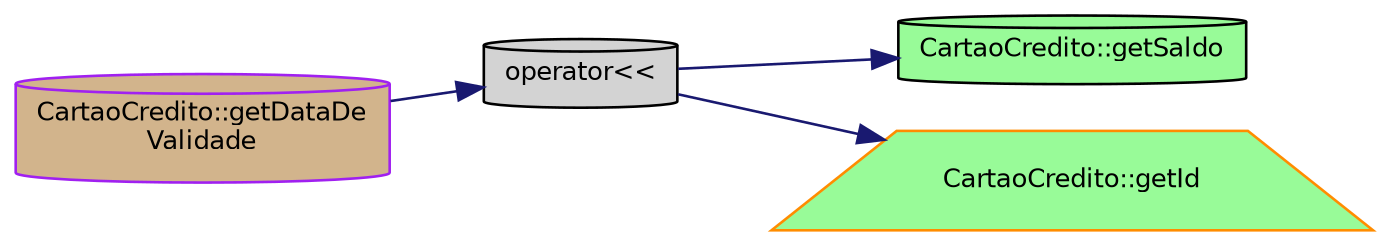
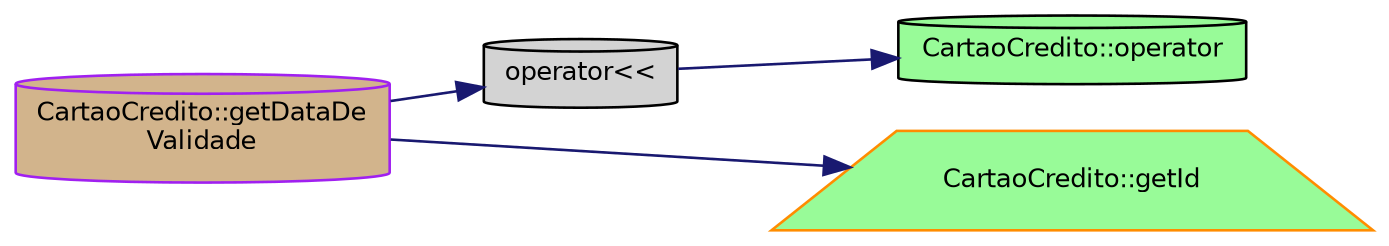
node "CartaoCredito::getSaldo": label "CartaoCredito::getSaldo" -> "CartaoCredito::operator"
edge "operator<<" -> "CartaoCredito::getId": now "CartaoCredito::getDataDe Validade" -> "CartaoCredito::getId"
